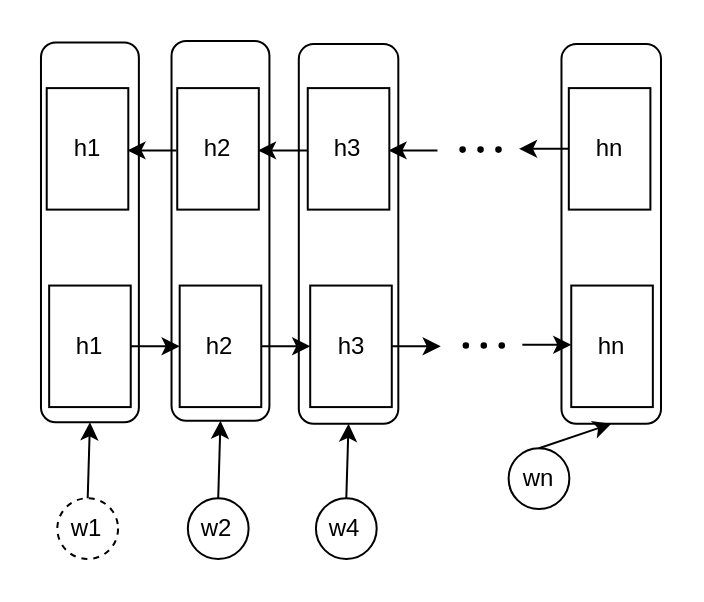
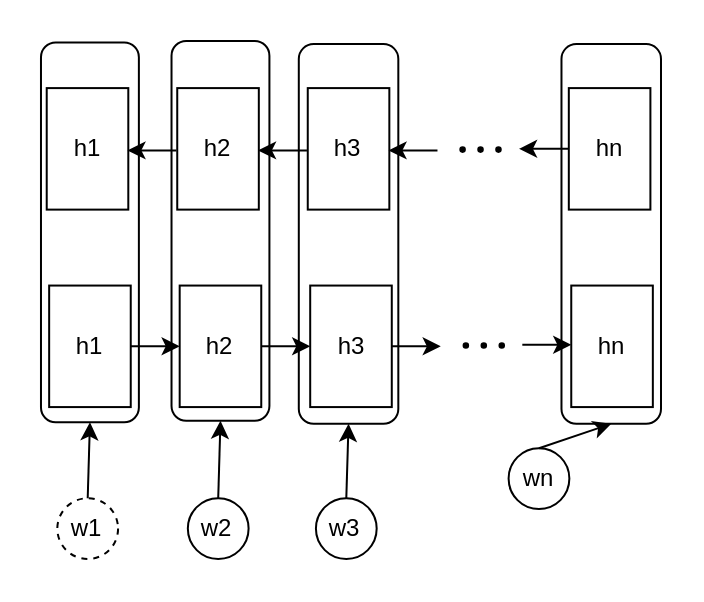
node "w4": label "w4" -> "w3"
